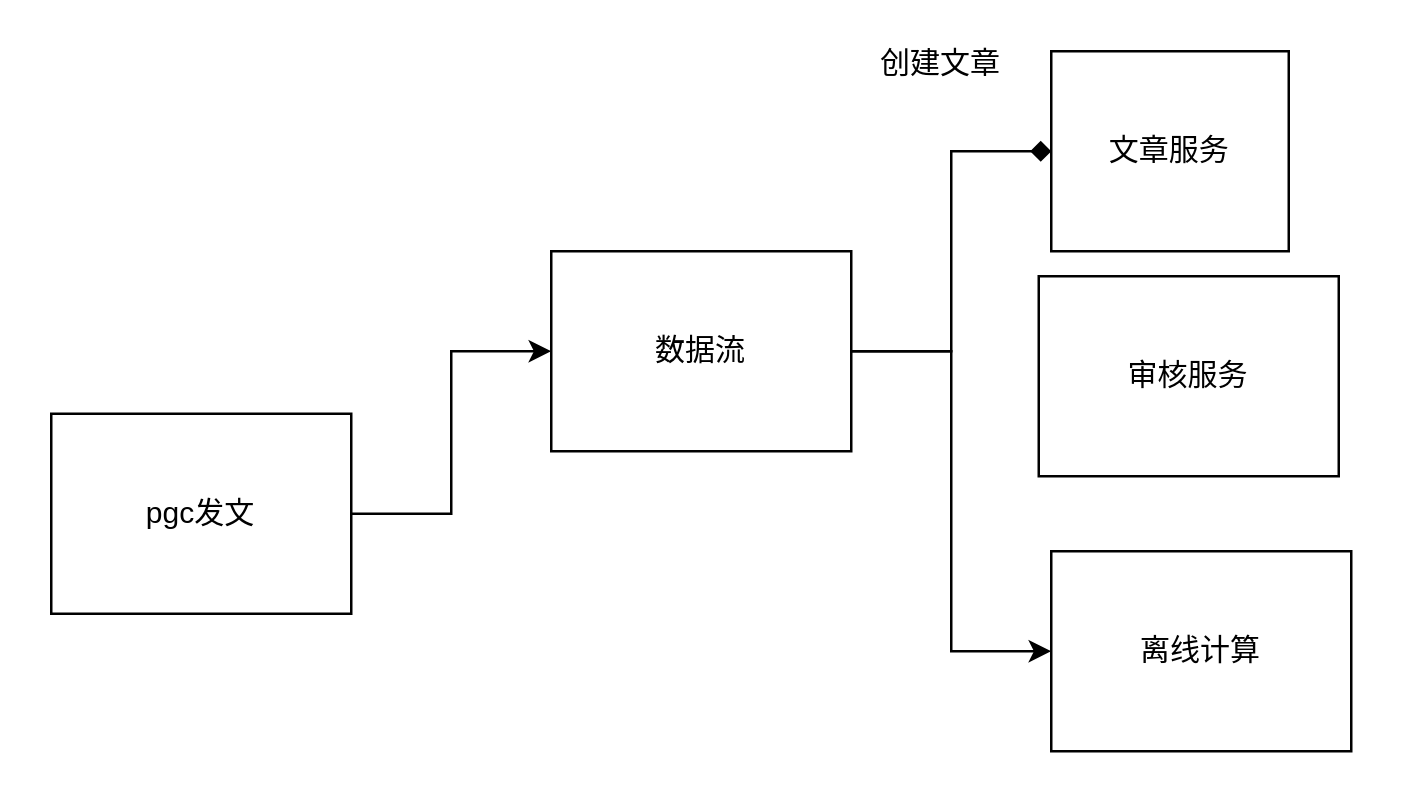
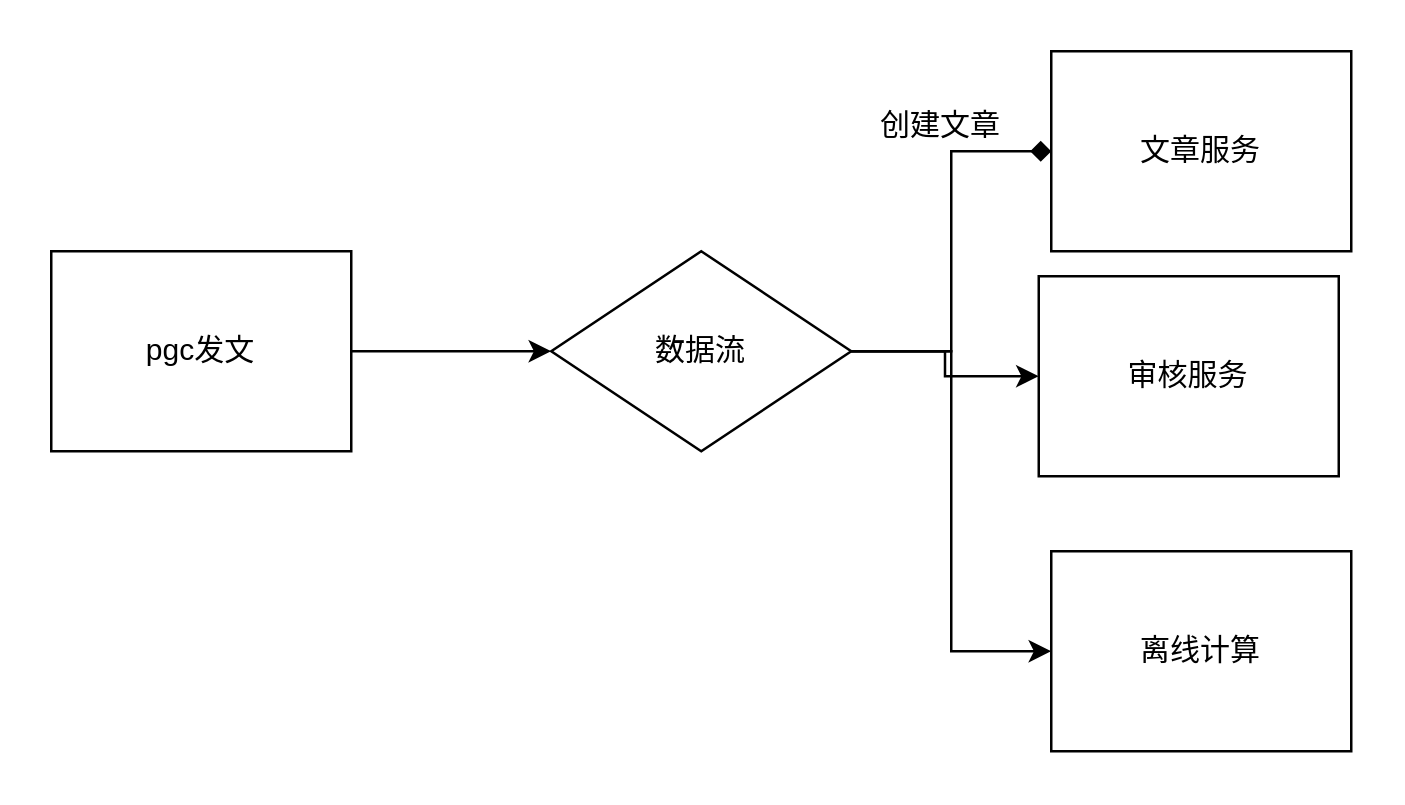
node "创建文章": moved (951, 64) -> (951, 126)
node "文章服务": size 238x200 -> 300x200
node "数据流": shape rectangle -> diamond
edge "数据流" -> "审核服务": added
node "pgc发文": moved (201, 514) -> (201, 351)
